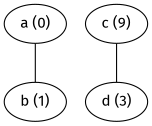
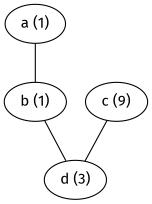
node "a (0)": label "a (0)" -> "a (1)"
edge "b (1)" -- "d (3)": added
